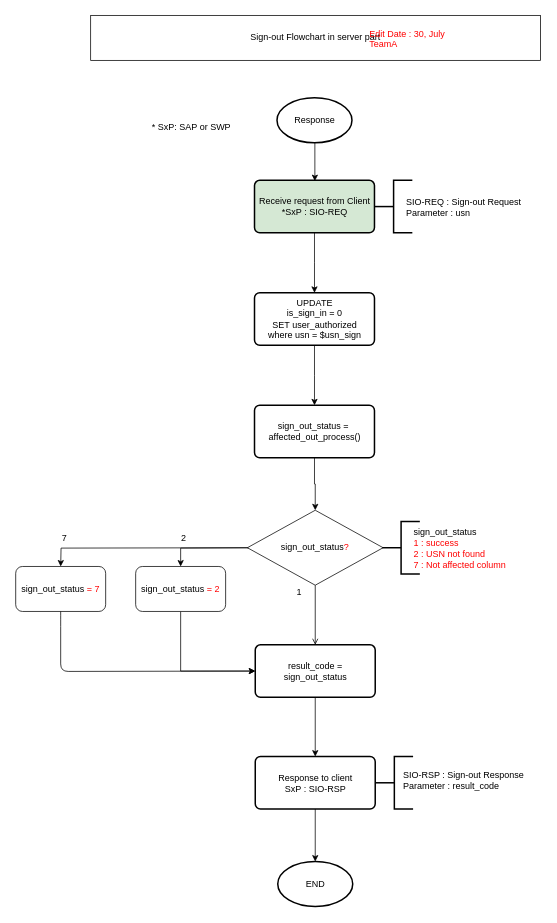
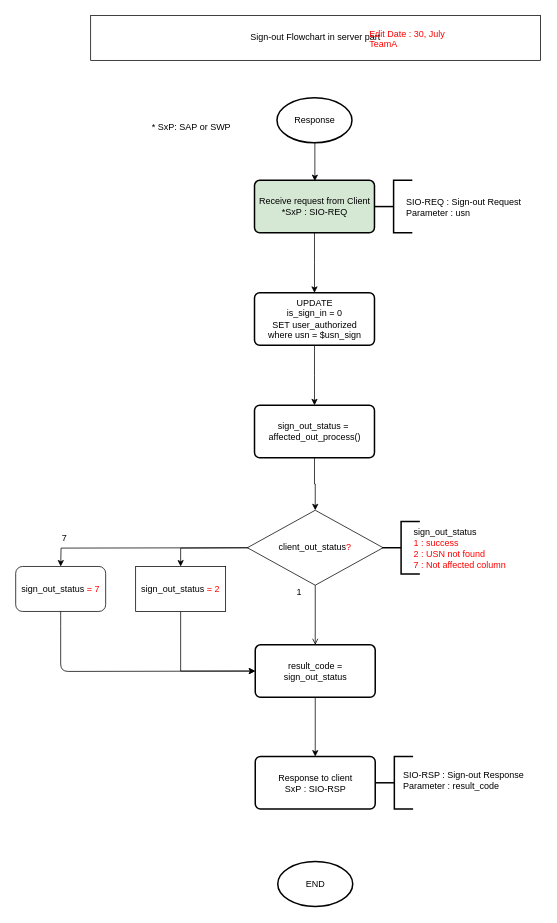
node "2": removed
node "sign_out_status?": label "sign_out_status?" -> "client_out_status?"
node "sign_out_status = 2": shape rounded rectangle -> rectangle
edge "Response to client SxP : SIO-RSP" -> "END": removed
